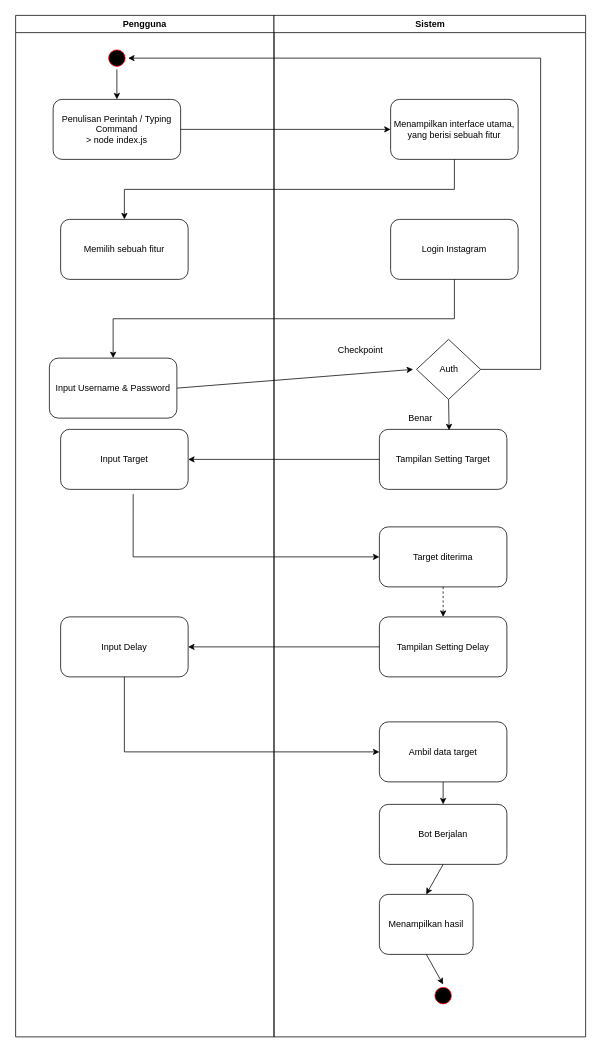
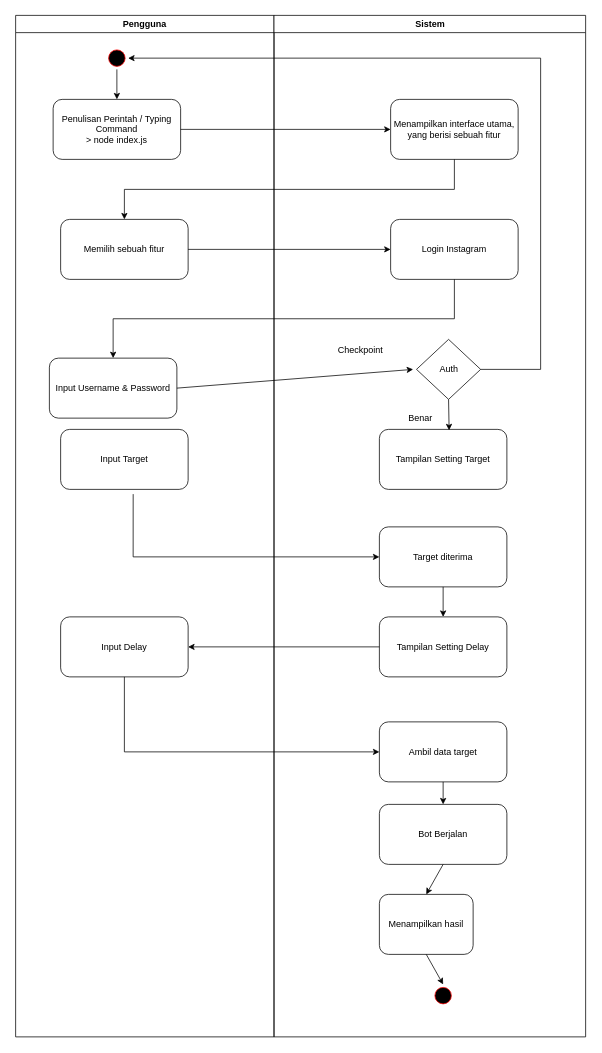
edge "Memilih sebuah fitur" -> "Login Instagram": added
edge "Tampilan Setting Target" -> "Input Target": removed
edge "Target diterima" -> "Tampilan Setting Delay": style dashed -> solid
